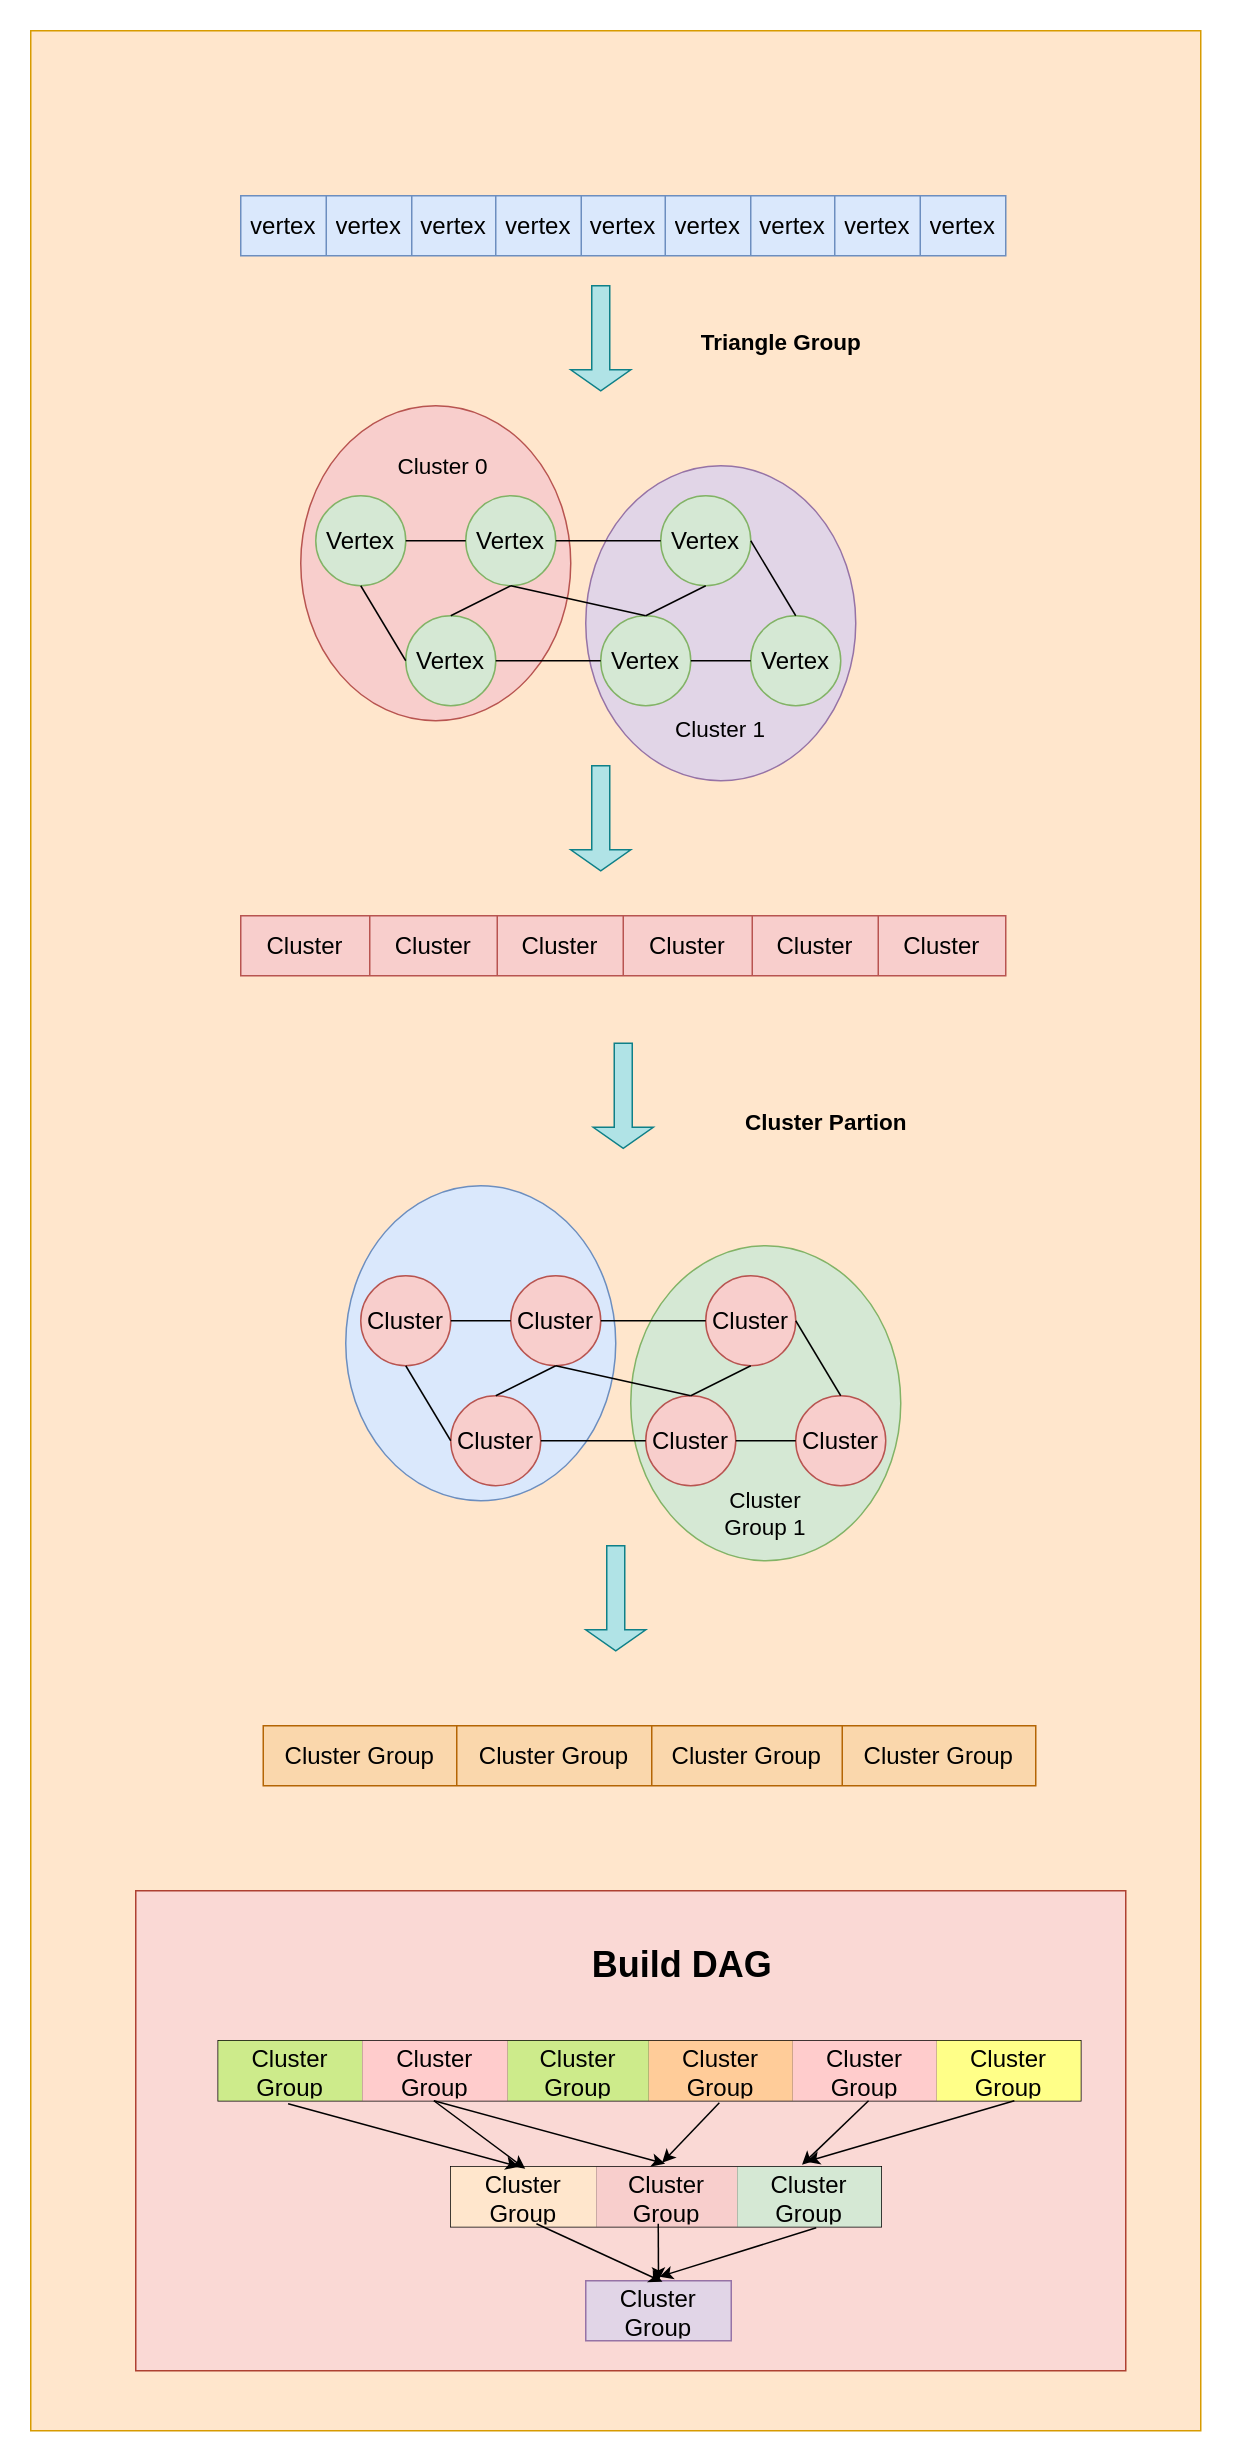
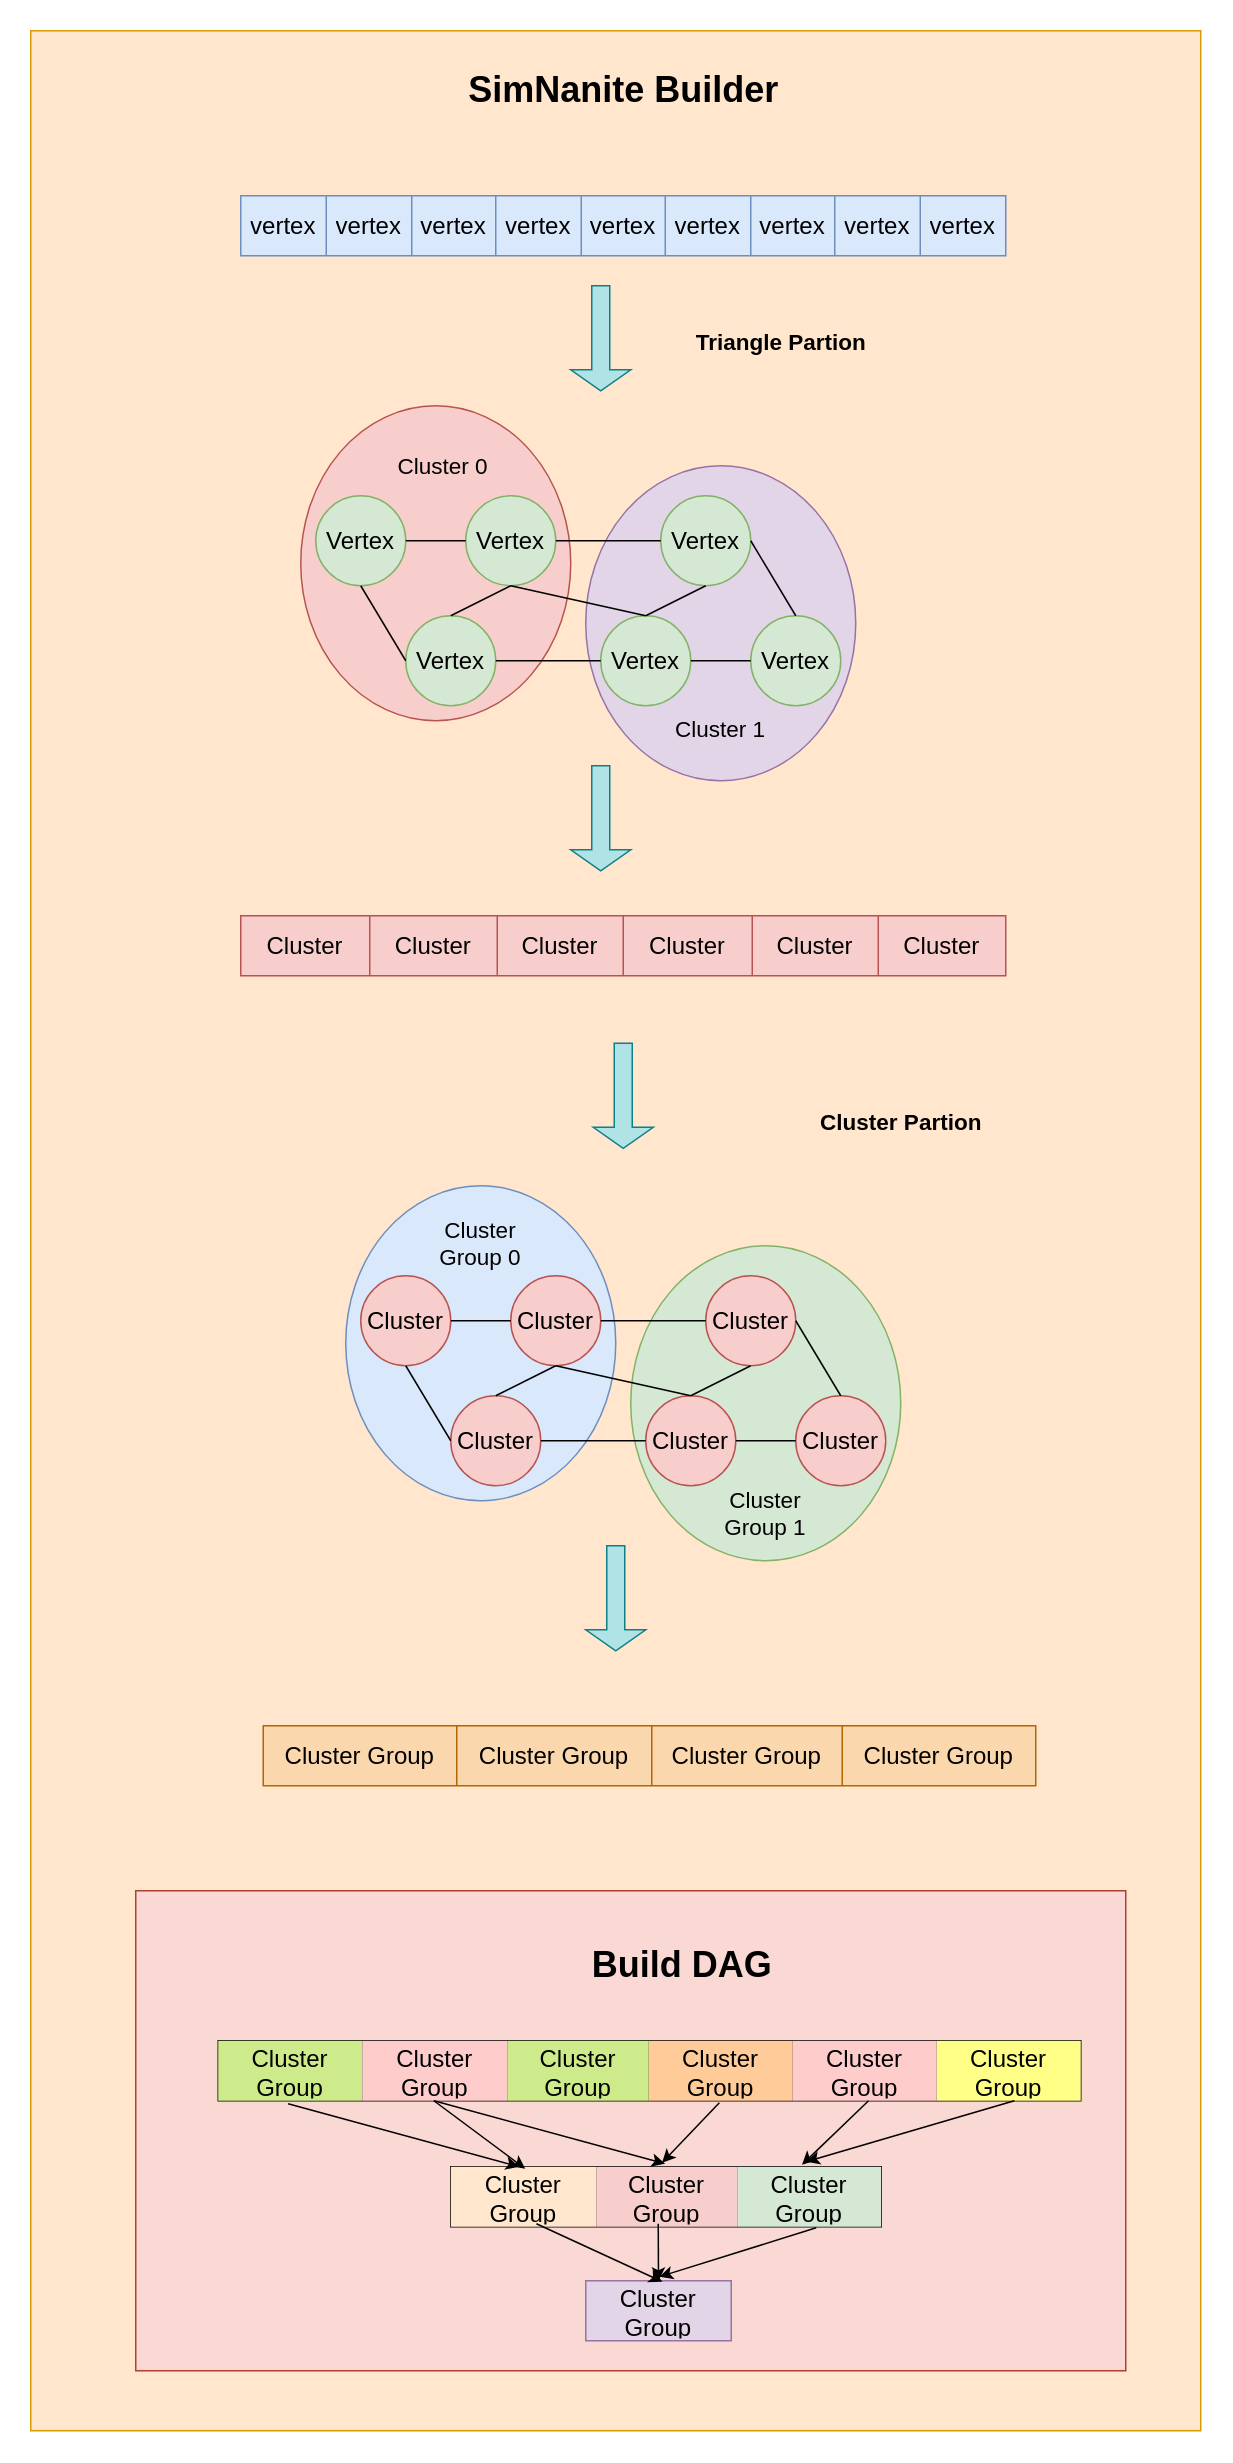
node "SimNanite Builder": added
node "Triangle Group": label "Triangle Group" -> "Triangle Partion"
node "Cluster Partion": moved (826, 1118) -> (901, 1118)
node "Cluster Group 0": added
